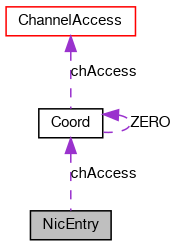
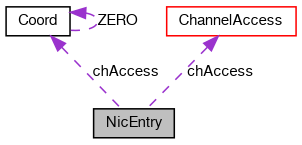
edge "Coord" -> "ChannelAccess": now "NicEntry" -> "ChannelAccess"
